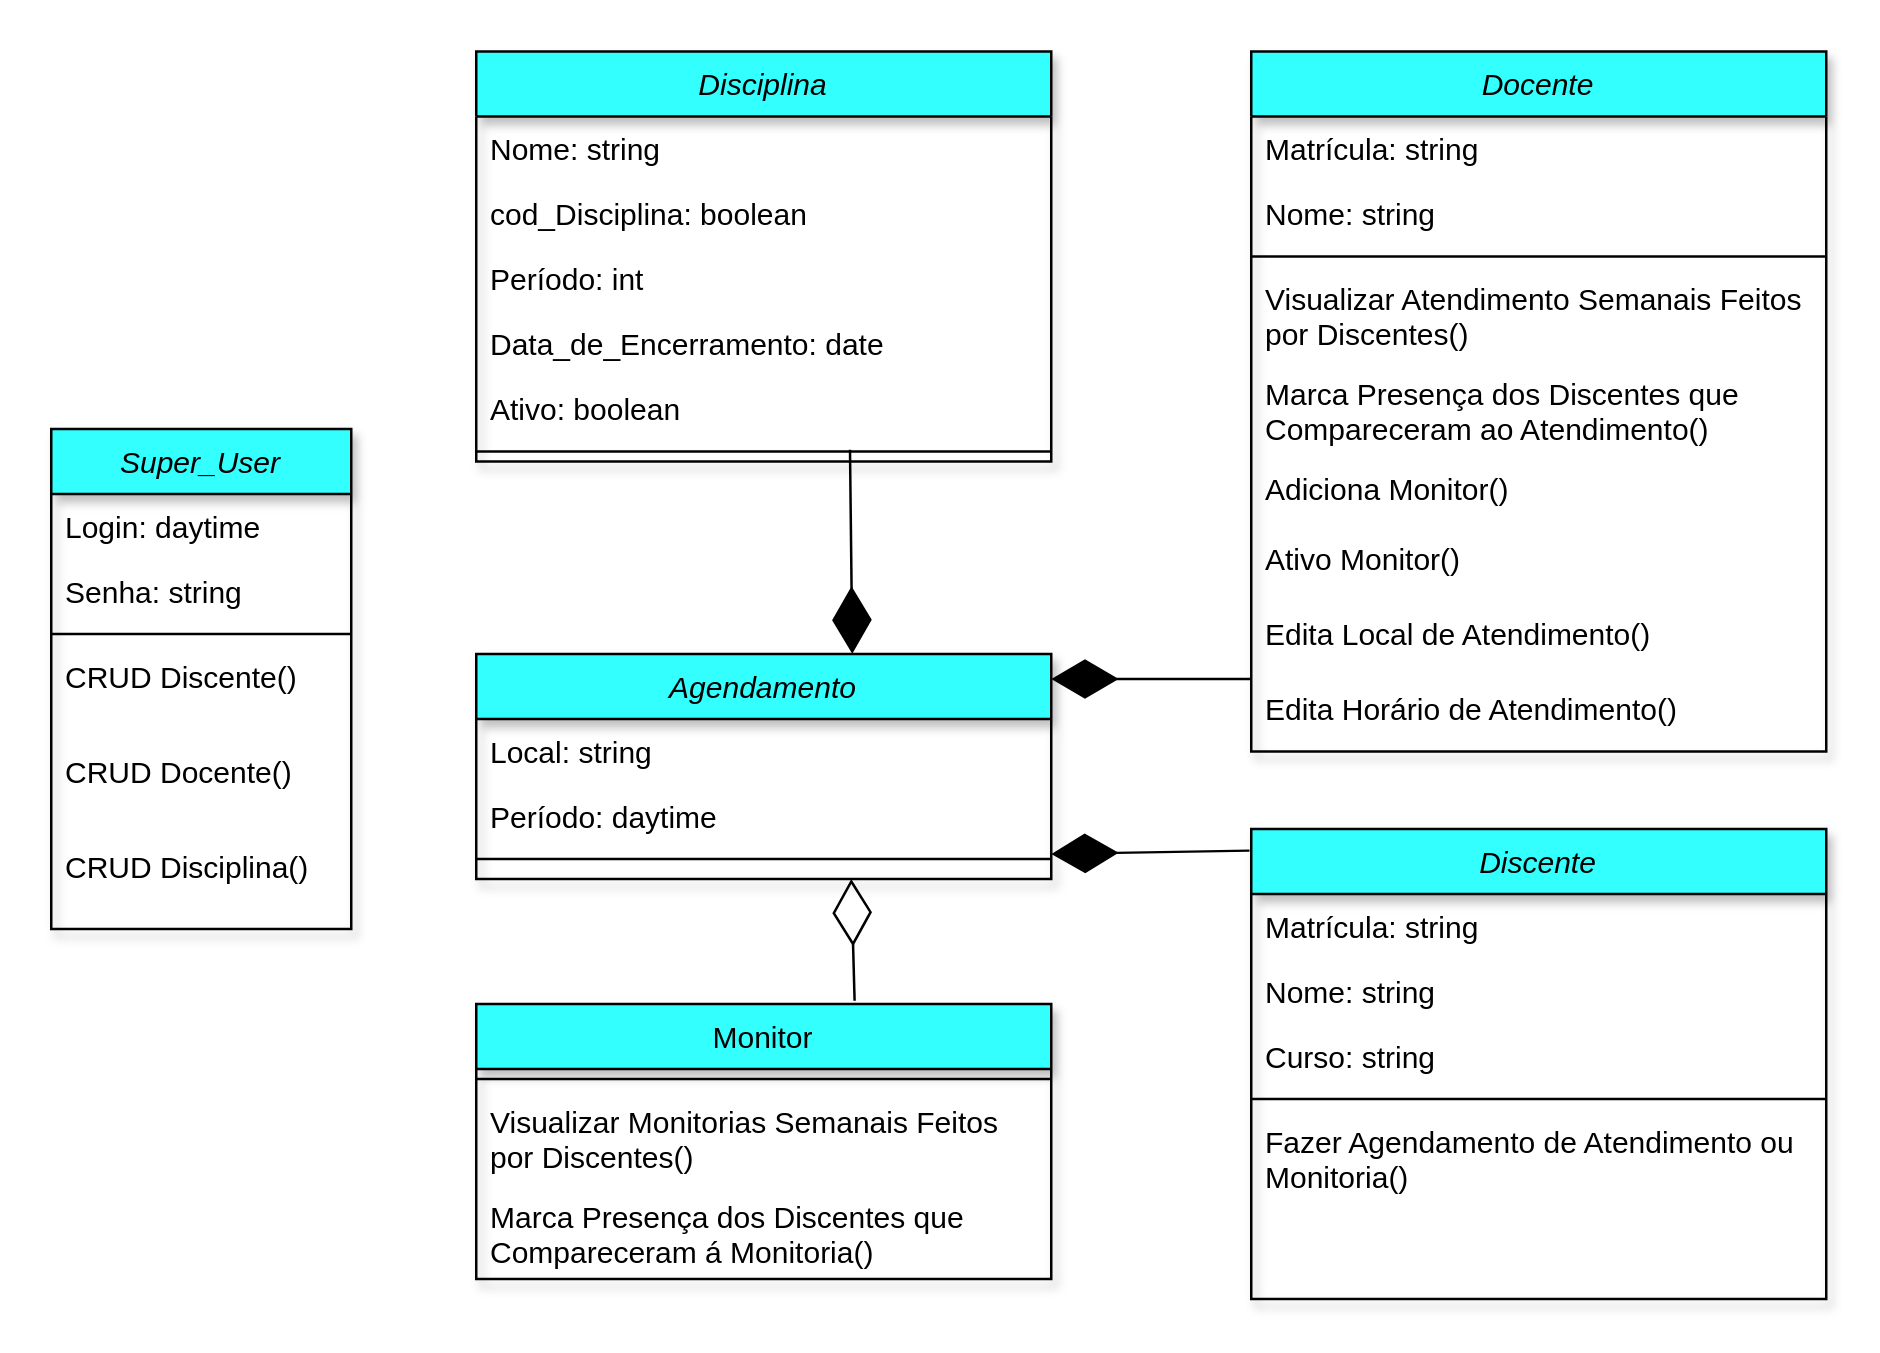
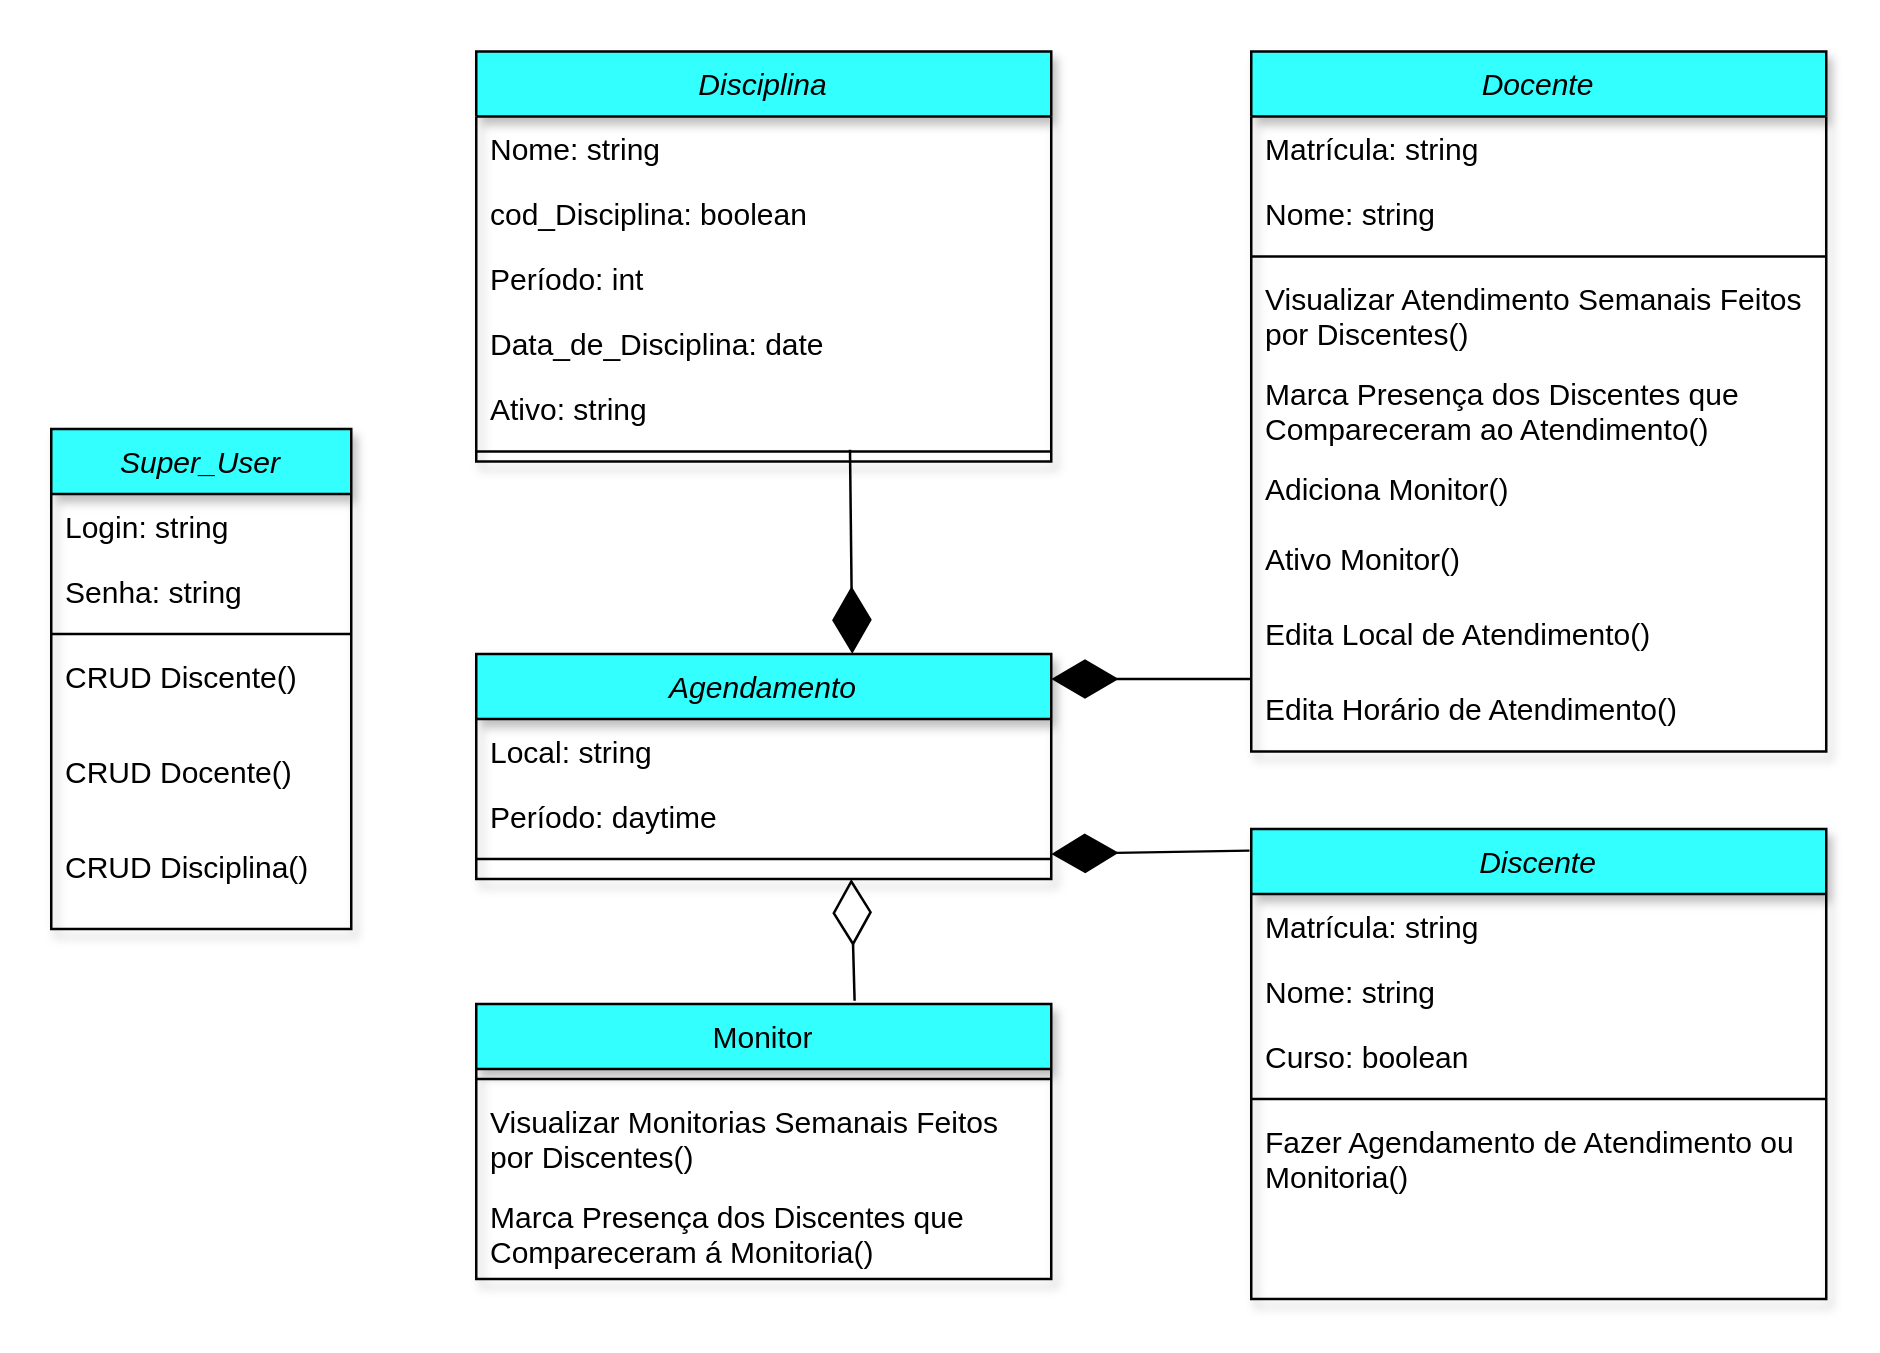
node "Data_de_Encerramento: date": label "Data_de_Encerramento: date" -> "Data_de_Disciplina: date"
node "Ativo: boolean": label "Ativo: boolean" -> "Ativo: string"
node "Login: daytime": label "Login: daytime" -> "Login: string"
node "Curso: string": label "Curso: string" -> "Curso: boolean"
